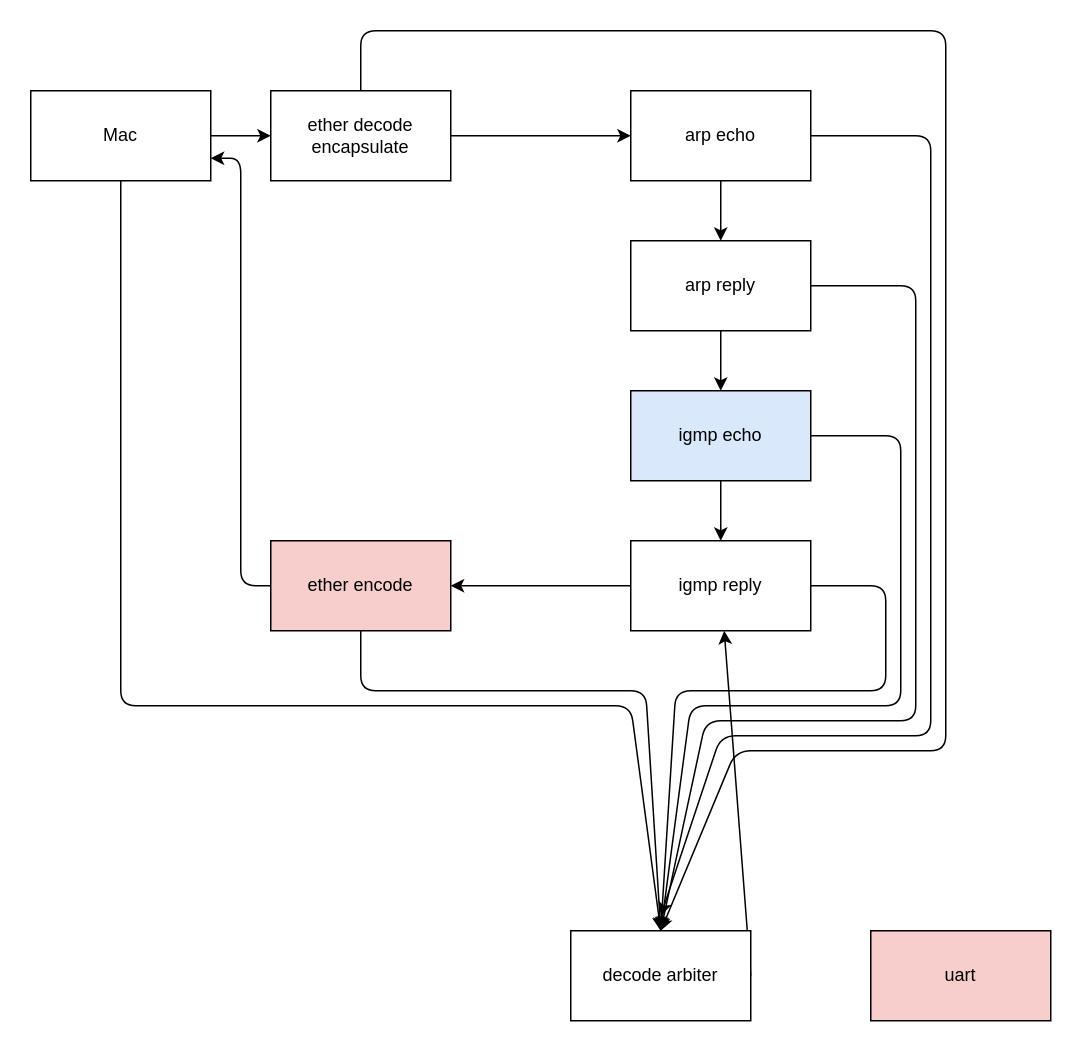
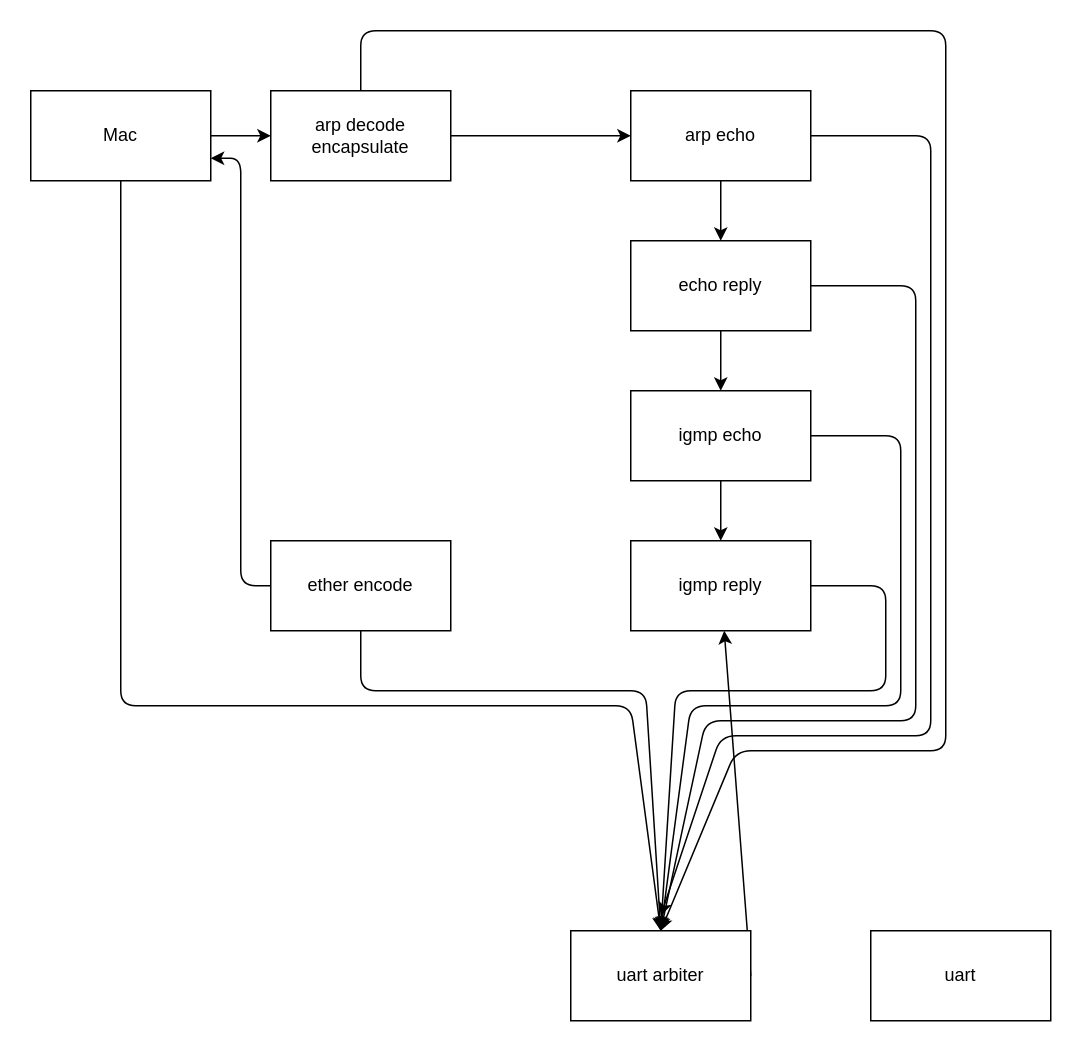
node "ether decode encapsulate": label "ether decode encapsulate" -> "arp decode encapsulate"
node "arp reply": label "arp reply" -> "echo reply"
node "igmp echo": fillcolor #dae8fc -> #ffffff
node "ether encode": fillcolor #f8cecc -> #ffffff
edge "igmp reply" -> "ether encode": removed
node "decode arbiter": label "decode arbiter" -> "uart arbiter"
node "uart": fillcolor #f8cecc -> #ffffff
